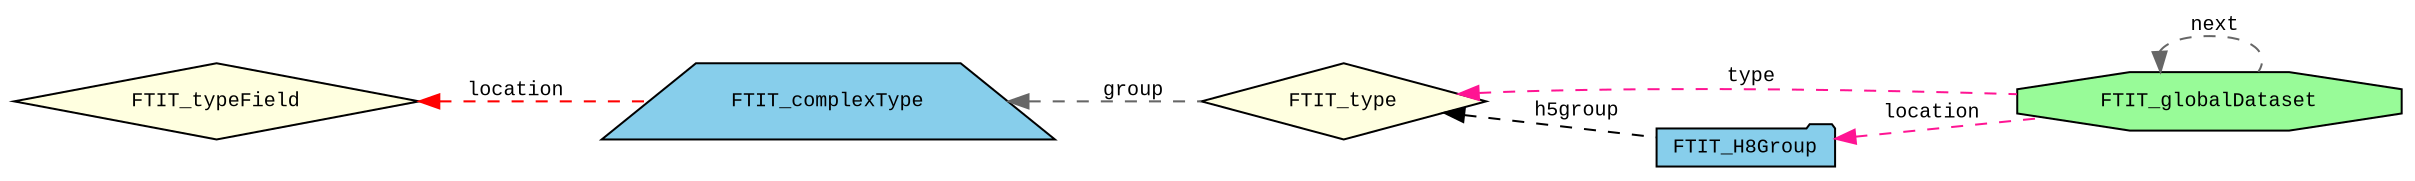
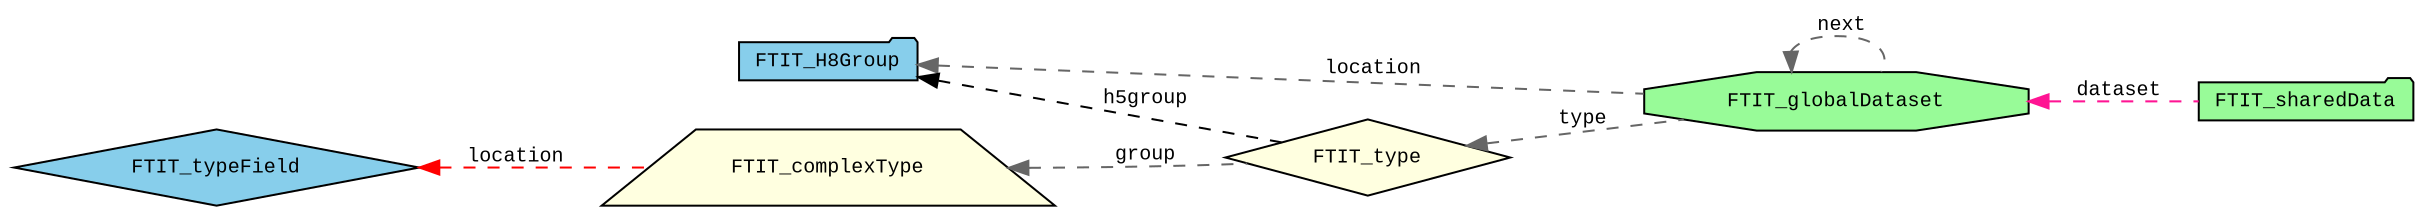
edge "FTIT_globalDataset" -> "FTIT_type": color deeppink -> gray40
node "FTIT_typeField": fillcolor lightyellow -> skyblue
node "FTIT_complexType": fillcolor skyblue -> lightyellow
node "FTIT_sharedData": added
edge "FTIT_H8Group" -> "FTIT_type": reversed
edge "FTIT_globalDataset" -> "FTIT_H8Group": color deeppink -> gray40
